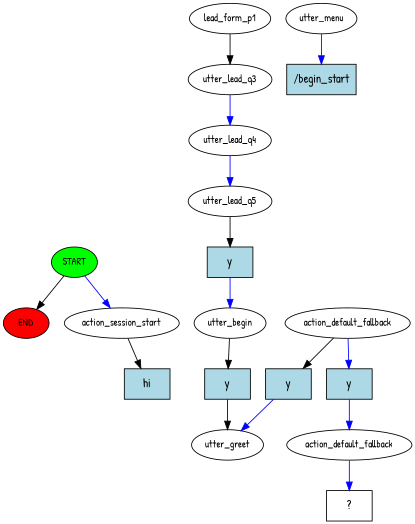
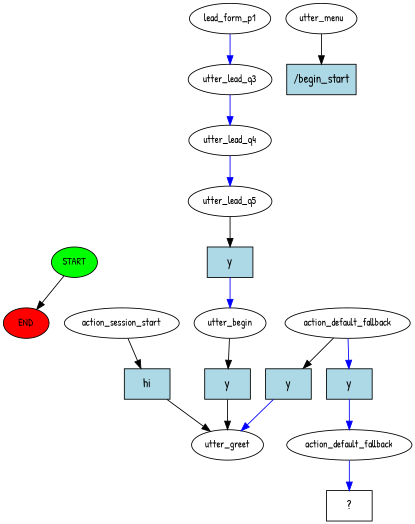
edge "lead_form_p1" -> "utter_lead_q3": color black -> blue
edge "utter_menu" -> "/begin_start": color blue -> black
edge "START" -> "action_session_start": removed
edge "hi" -> "utter_greet": added
